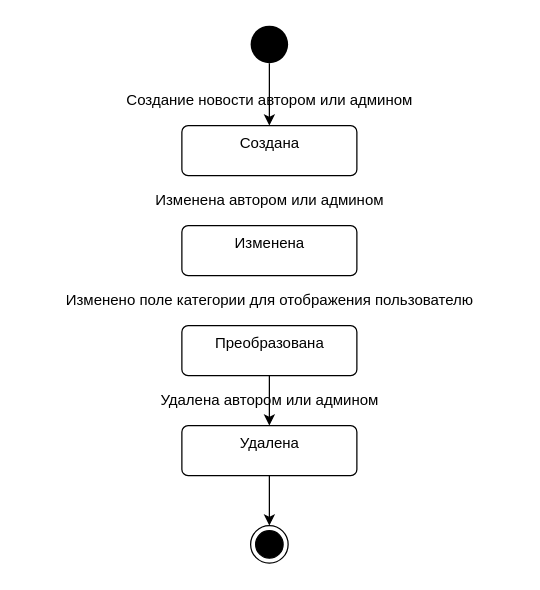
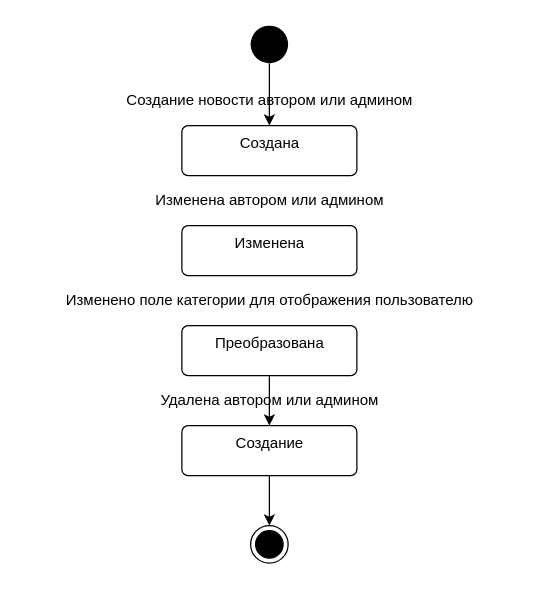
node "Удалена": label "Удалена" -> "Создание"
